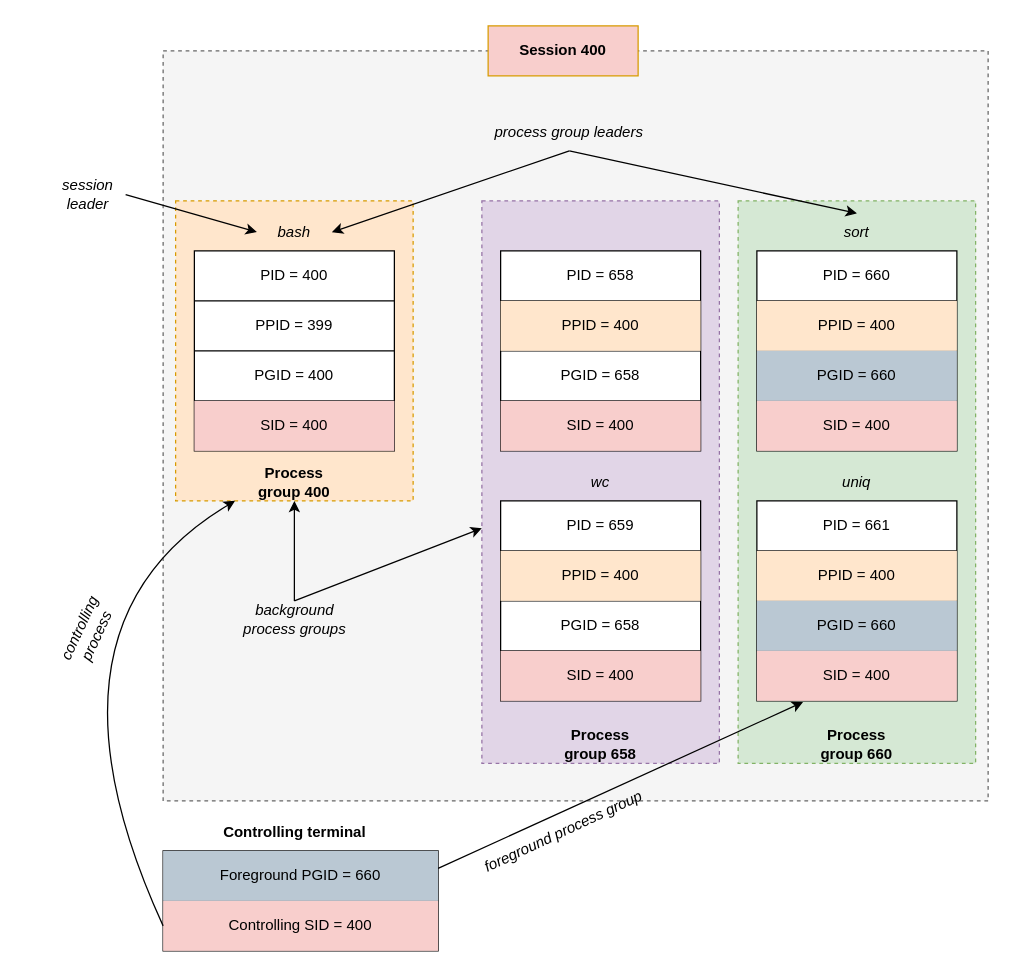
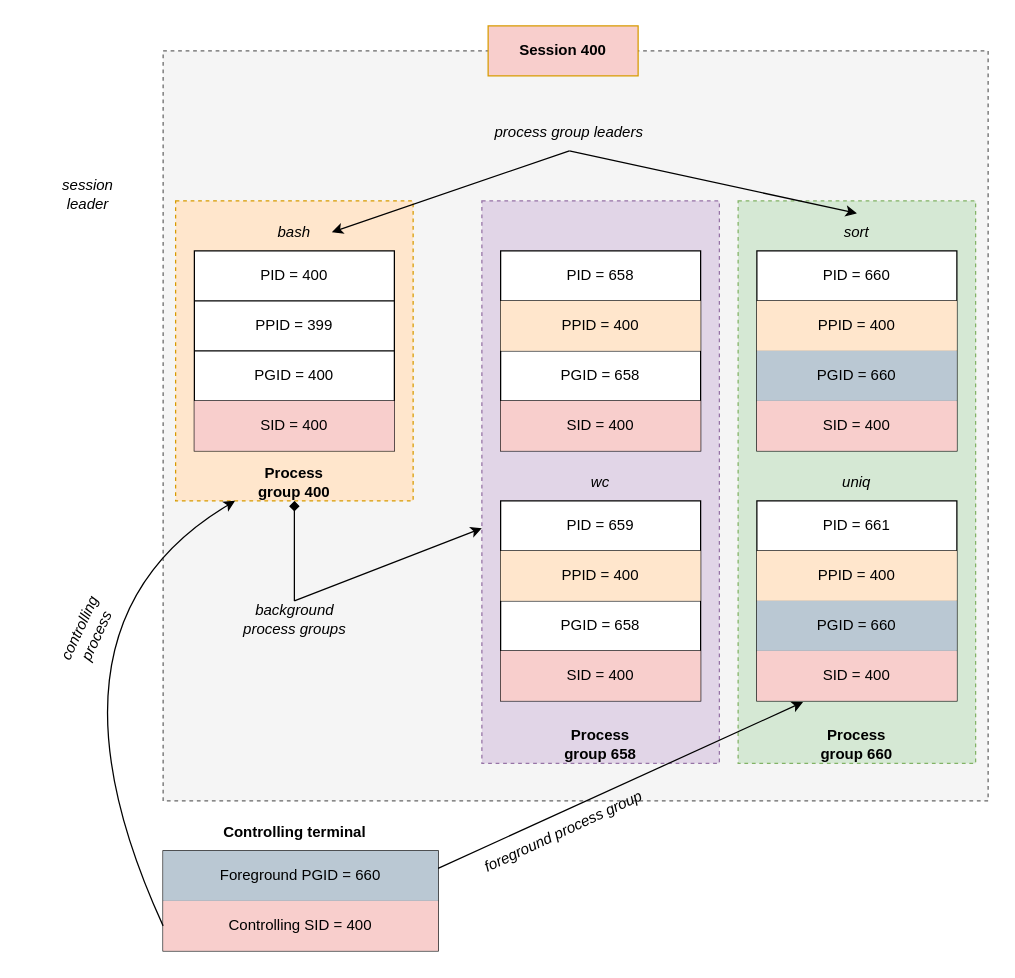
edge "session leader" -> "bash": removed
edge "background process groups" -> "Process group 400": arrowhead classic -> diamond
